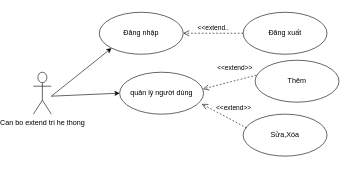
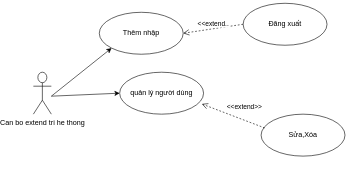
node "Đăng nhập": label "Đăng nhập" -> "Thêm nhập"
node "Đăng xuất": moved (285, 33) -> (285, 24)
node "Thêm": removed
edge "Thêm" -> "quản lý người dùng": removed, label "<<extend>>"
node "Sửa,Xóa": moved (285, 135) -> (303, 135)
